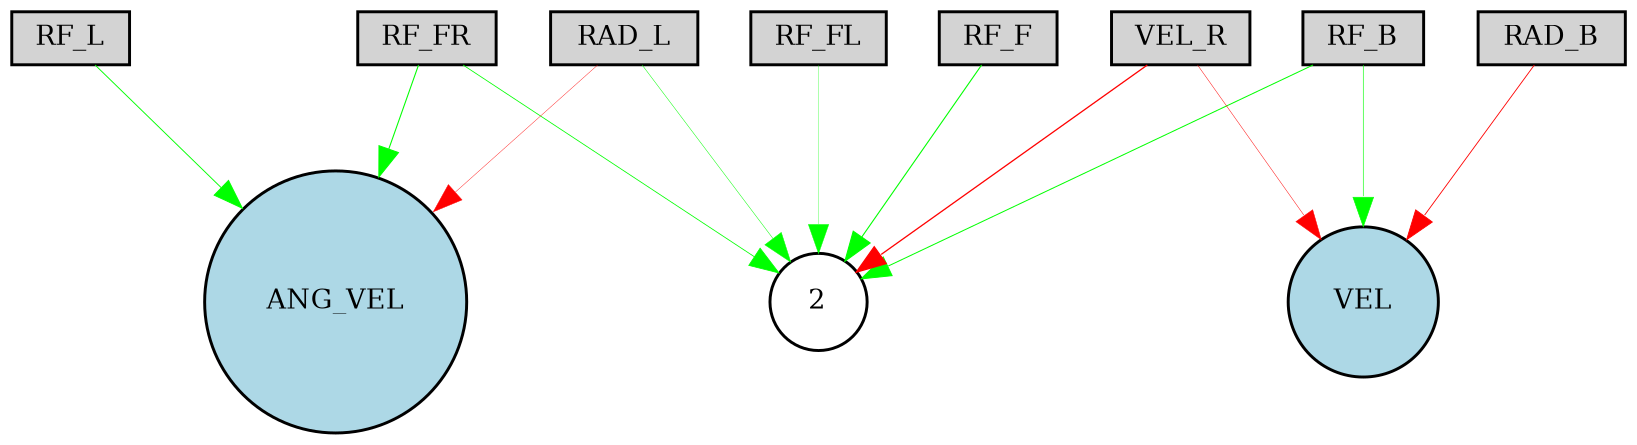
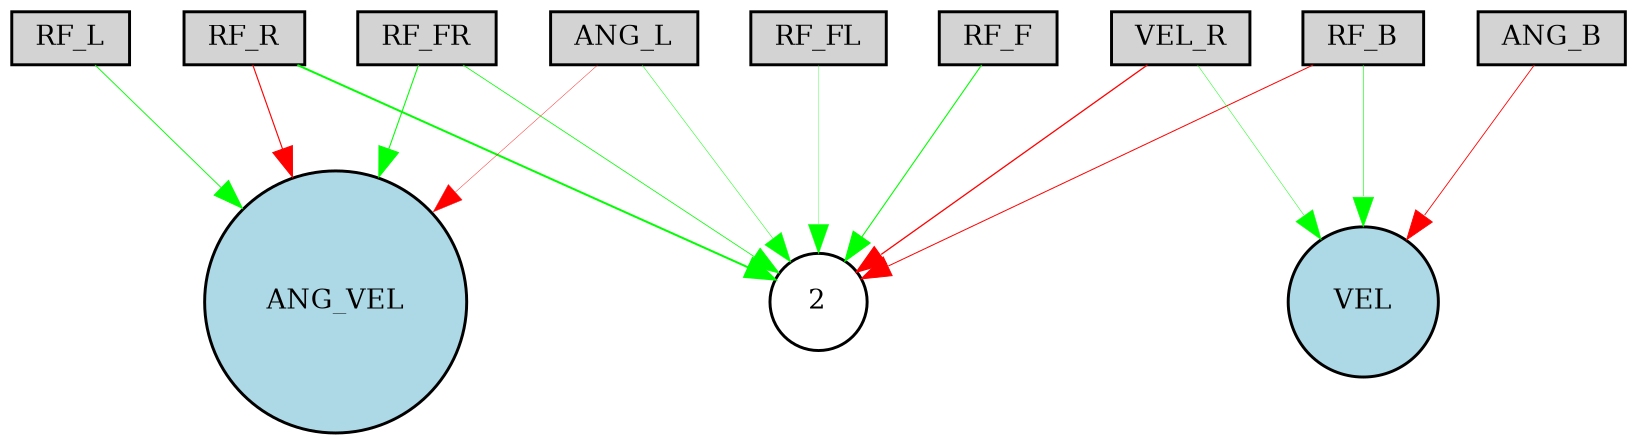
node "RF_R": added
node "RAD_L": label "RAD_L" -> "ANG_L"
node "RAD_B": label "RAD_B" -> "ANG_B"
edge "VEL_R" -> "VEL": color red -> green
edge "RF_B" -> "2": color green -> red
